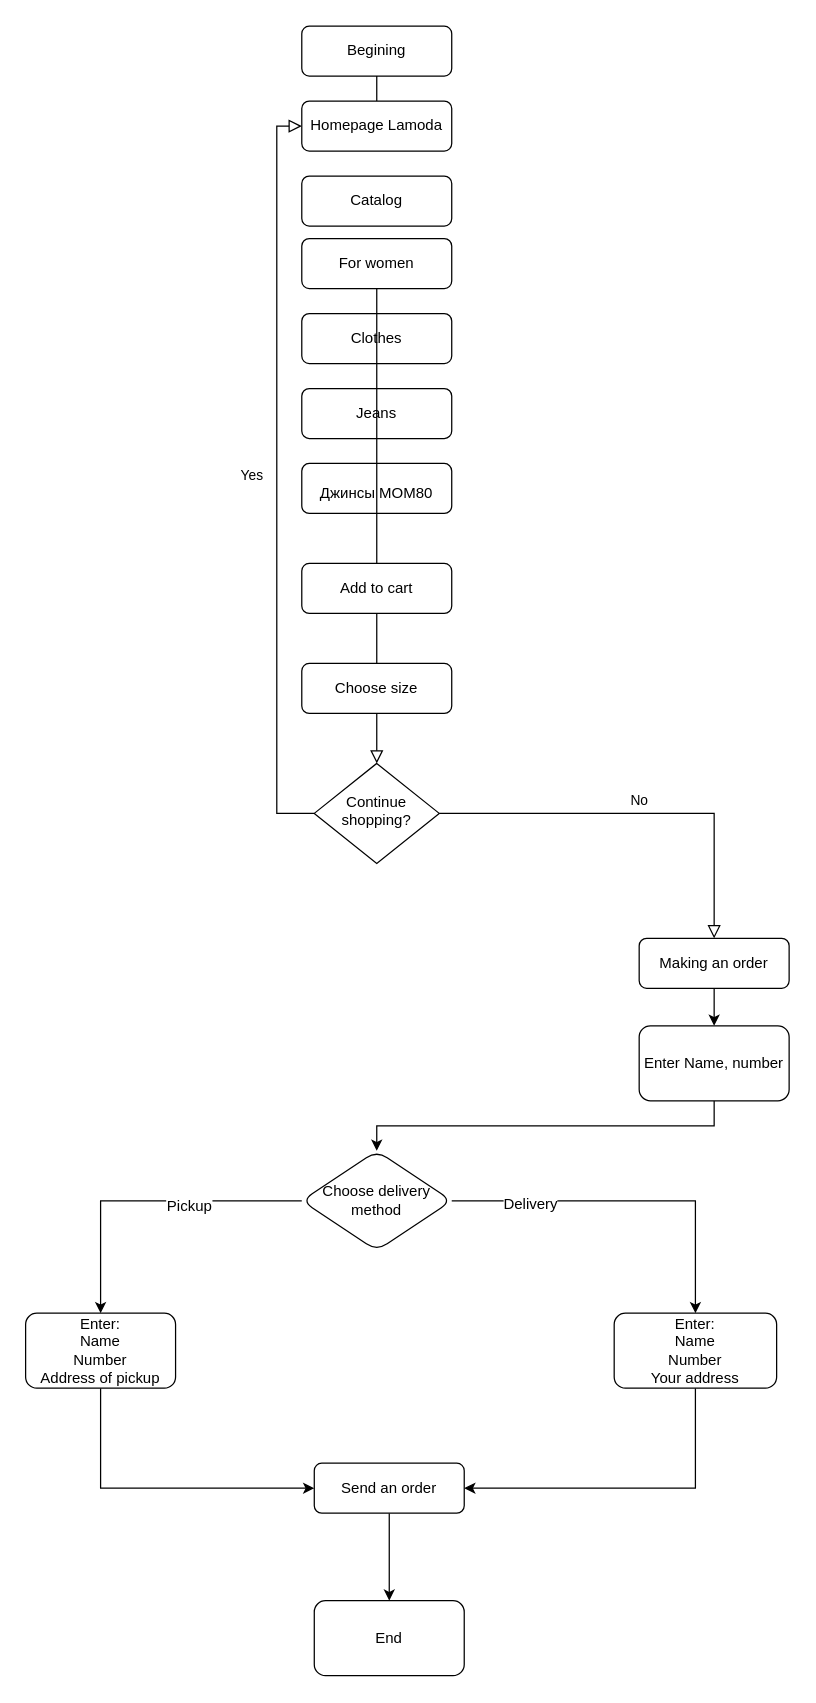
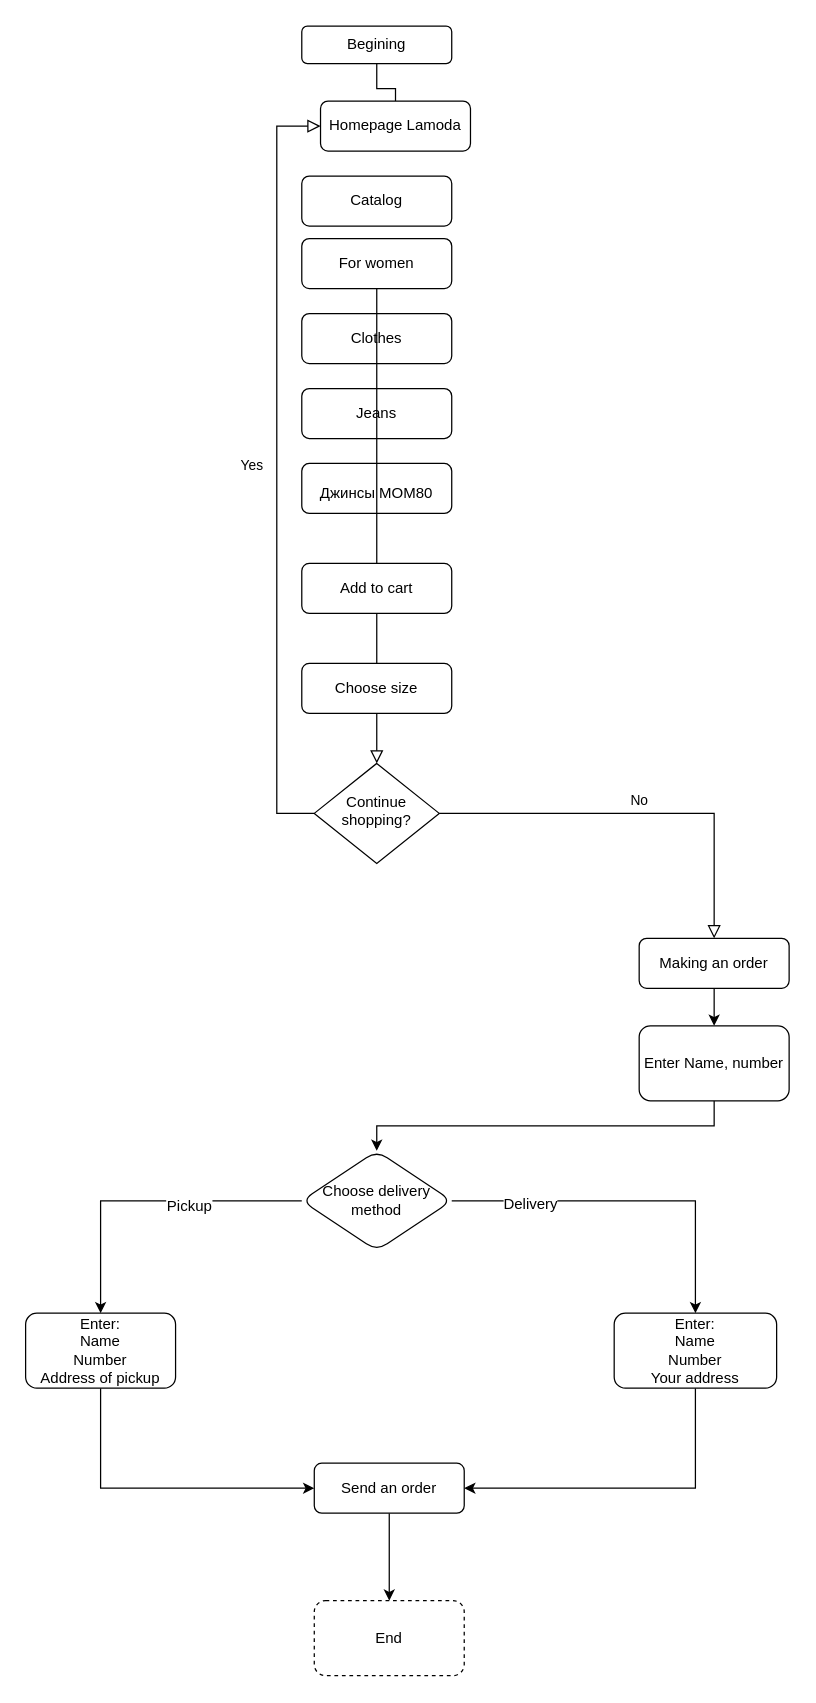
node "Begining": size 150x50 -> 150x38
node "Homepage Lamoda": moved (377, 126) -> (396, 126)
node "End": style solid -> dashed
